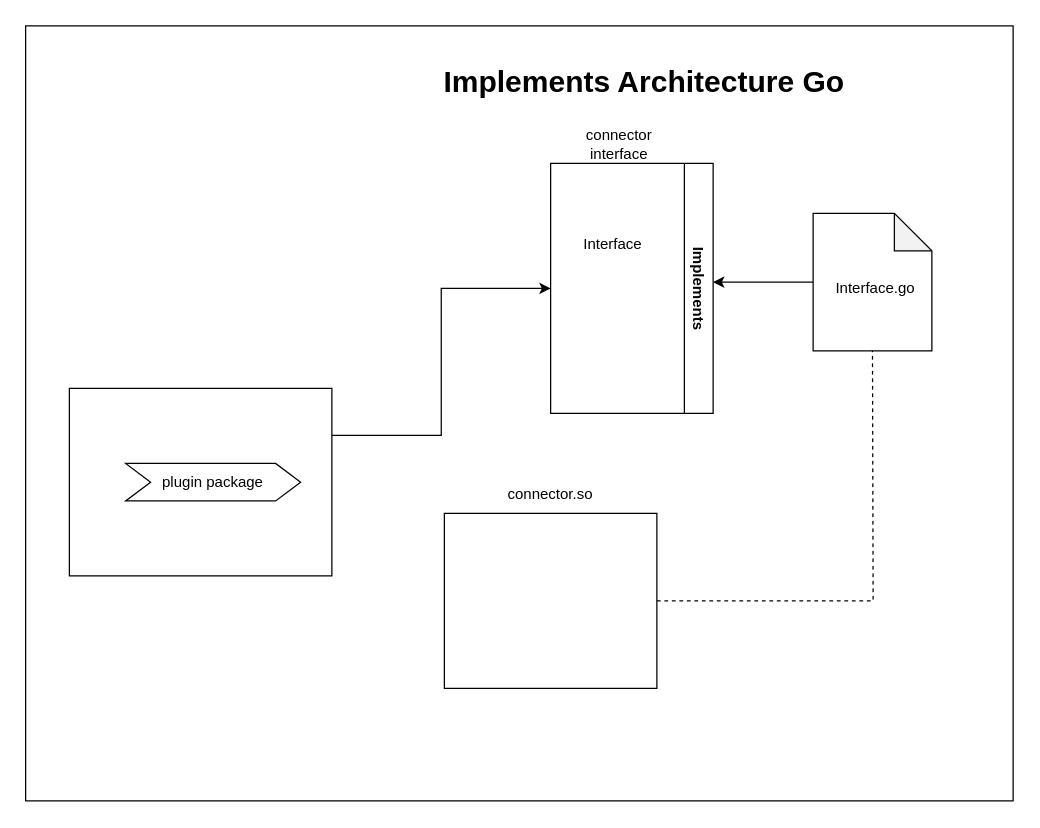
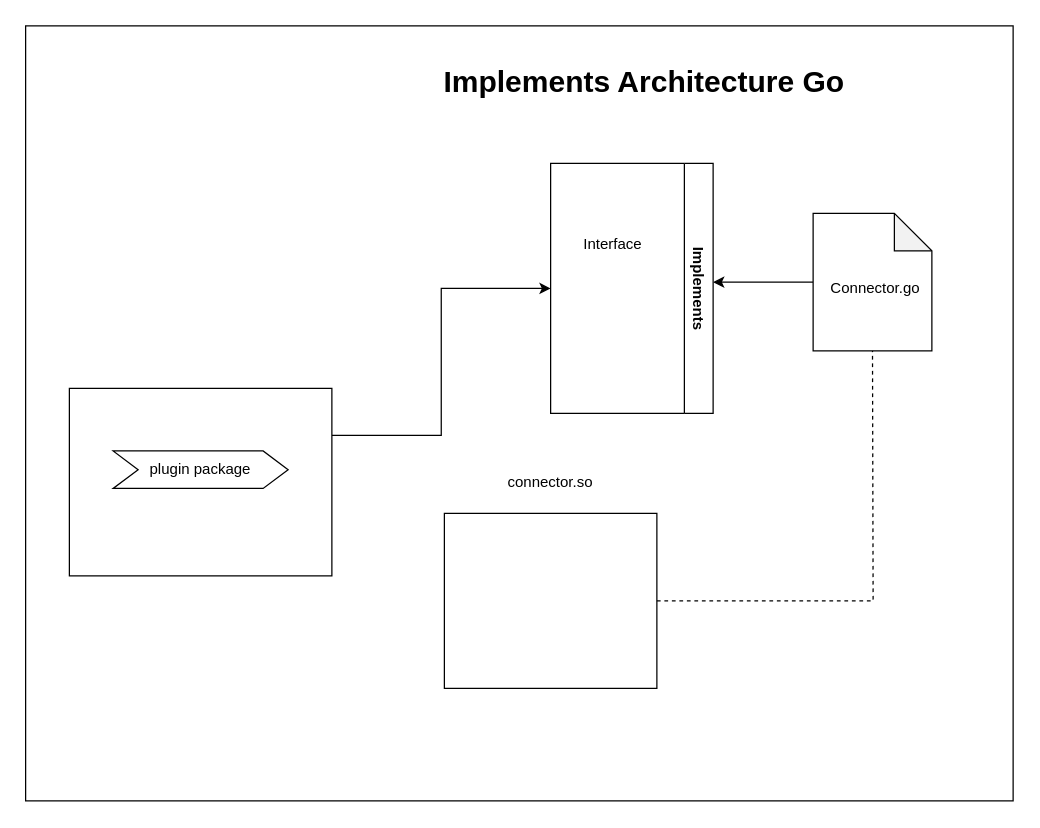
node "connector interface": removed
node "Interface.go": label "Interface.go" -> "Connector.go"
node "plugin package": moved (213, 482) -> (201, 469)
node "connector.so": moved (551, 494) -> (551, 482)
